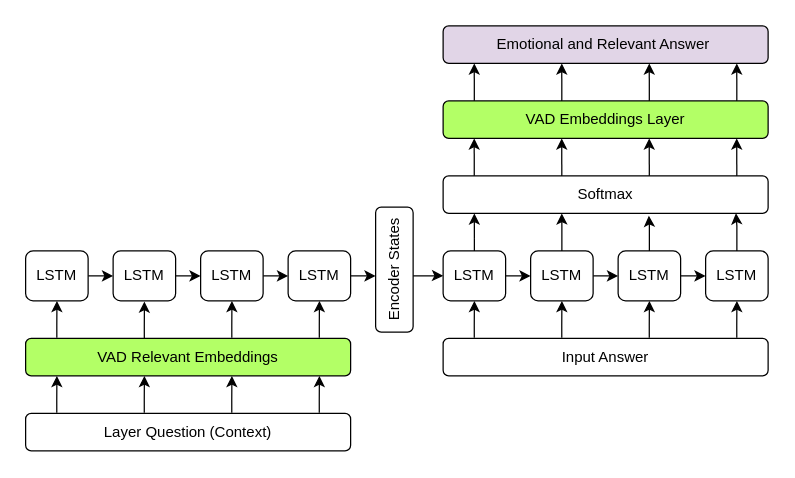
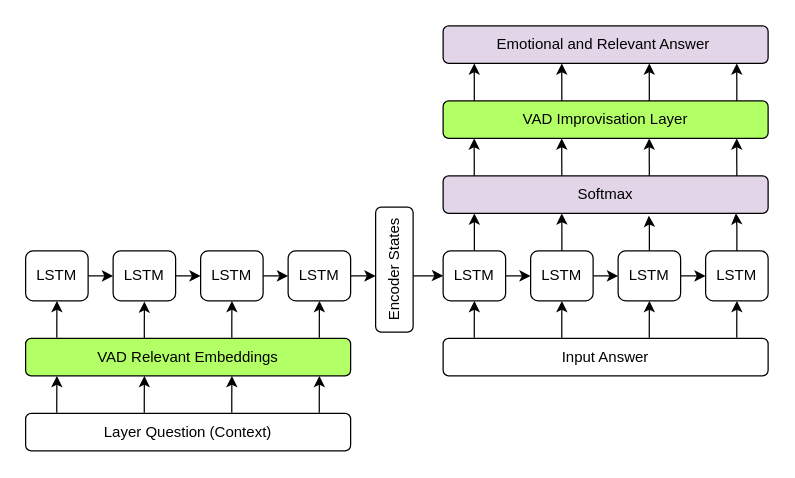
node "VAD Embeddings Layer": label "VAD Embeddings Layer" -> "VAD Improvisation Layer"
node "Softmax": fillcolor #ffffff -> #e1d5e7
